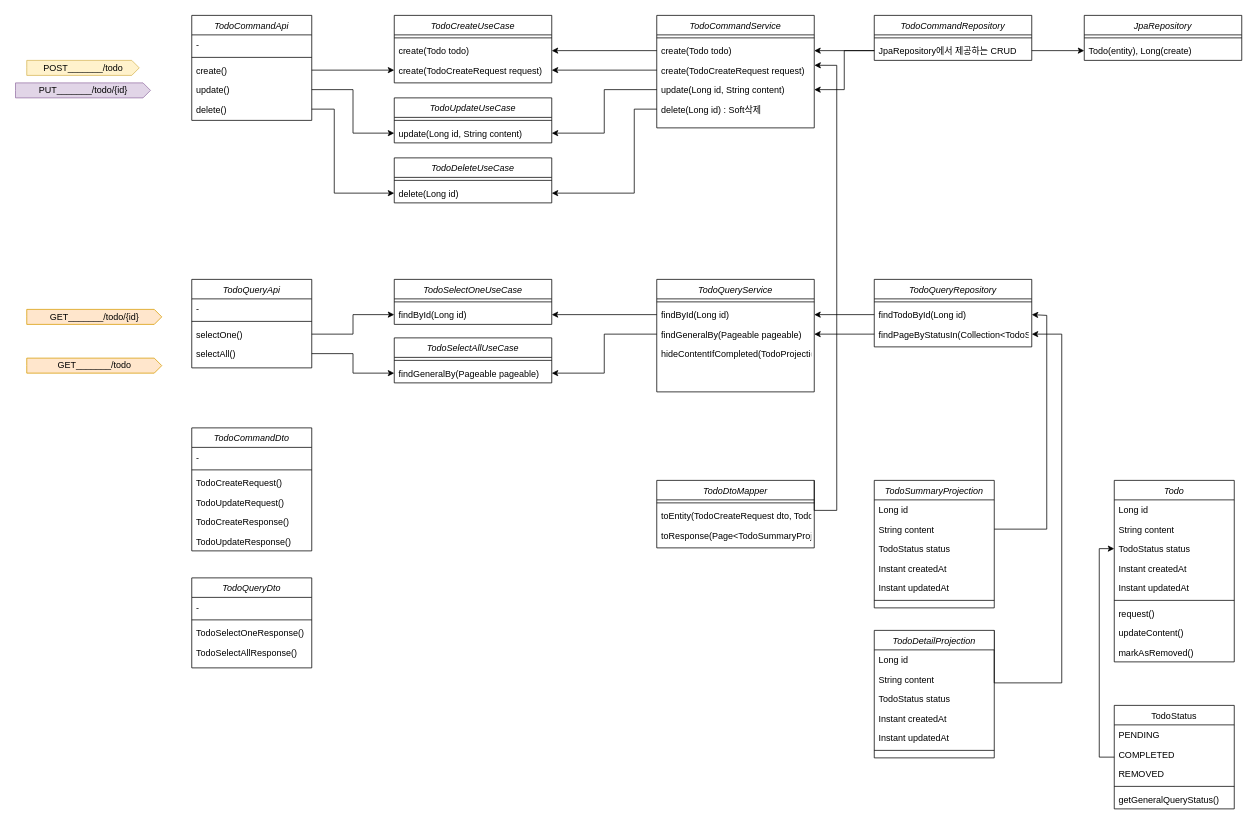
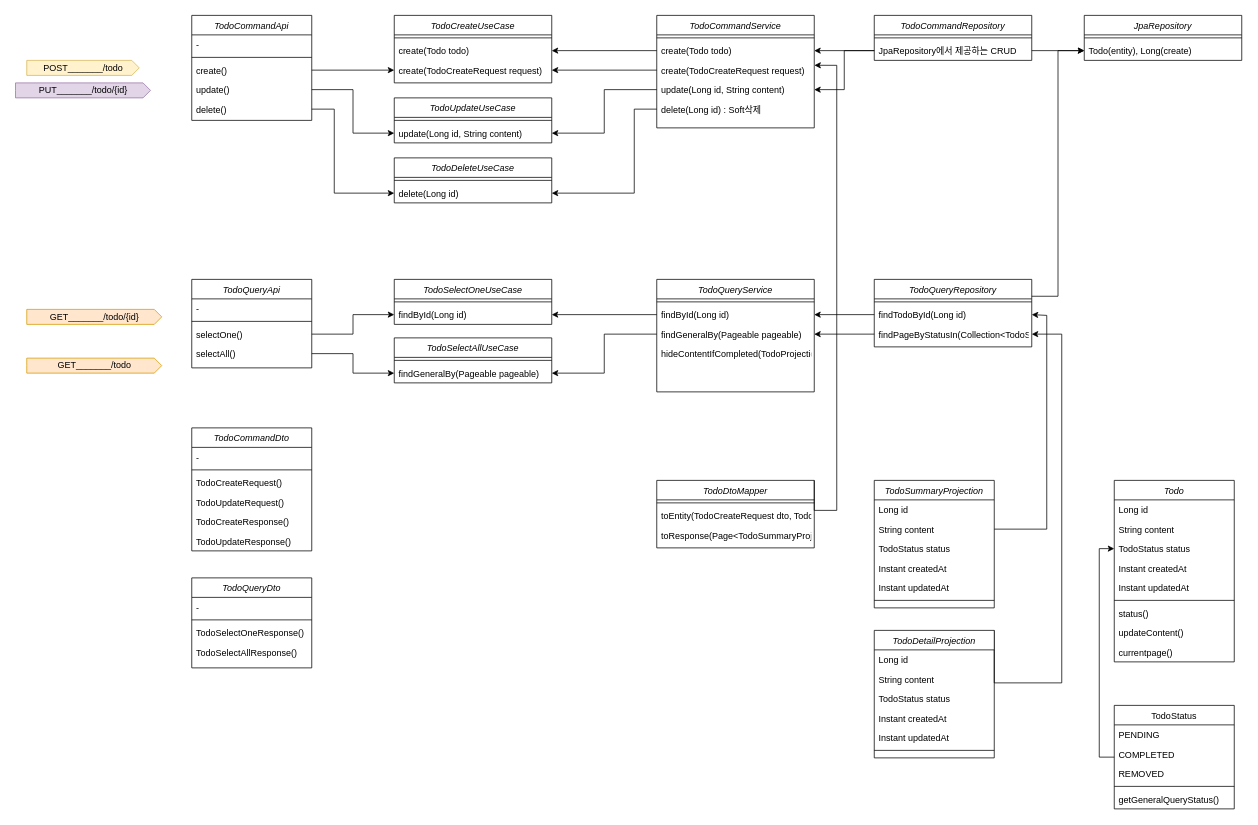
edge "TodoQueryRepository" -> "Todo(entity), Long(create)": added
node "request()": label "request()" -> "status()"
node "markAsRemoved()": label "markAsRemoved()" -> "currentpage()"
